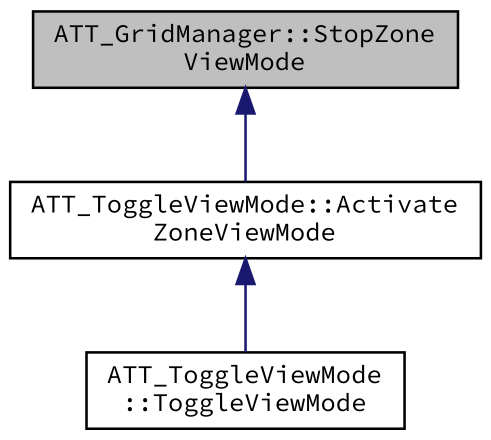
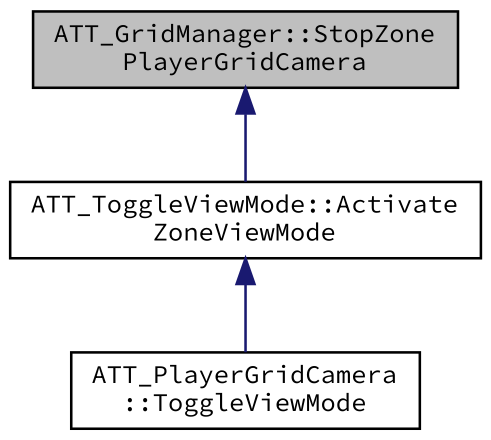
node "ATT_GridManager::StopZone ViewMode": label "ATT_GridManager::StopZone ViewMode" -> "ATT_GridManager::StopZone PlayerGridCamera"
node "ATT_ToggleViewMode ::ToggleViewMode": label "ATT_ToggleViewMode ::ToggleViewMode" -> "ATT_PlayerGridCamera ::ToggleViewMode"
